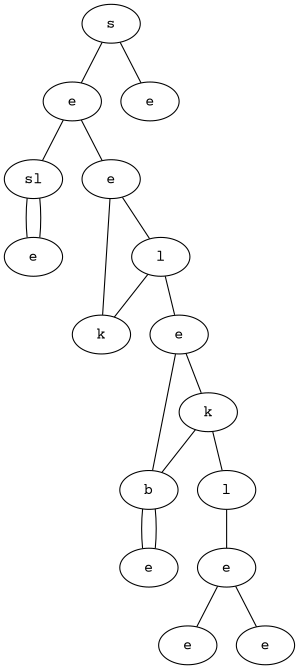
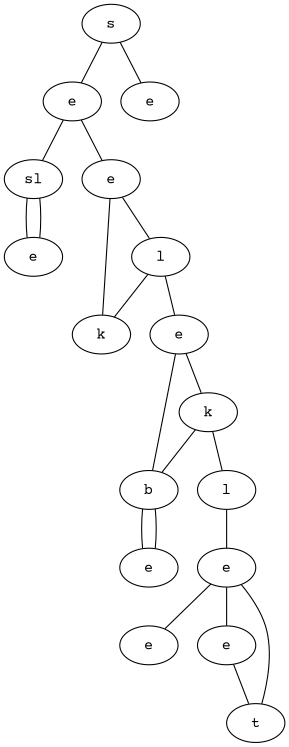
node "t": added
